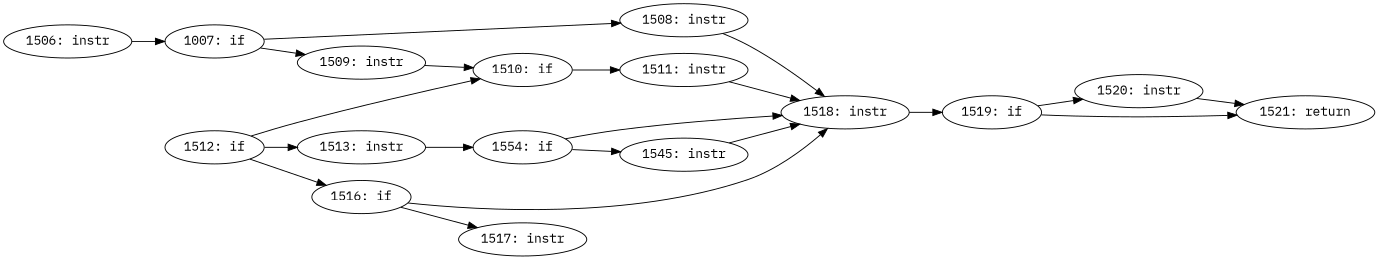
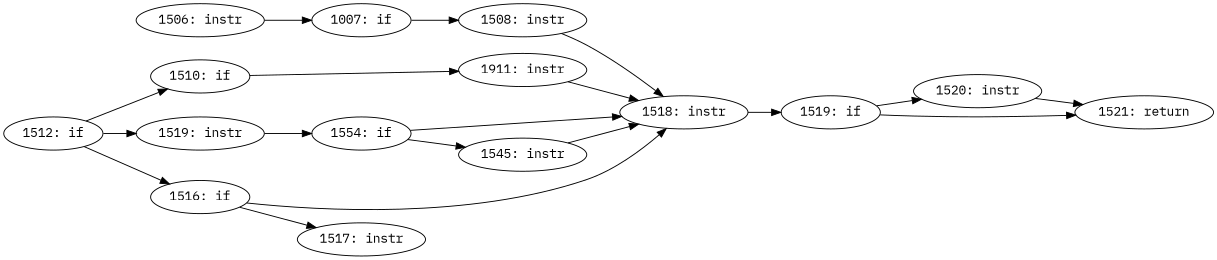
node "1509: instr": removed
node "1511: instr": label "1511: instr" -> "1911: instr"
node "1513: instr": label "1513: instr" -> "1519: instr"
